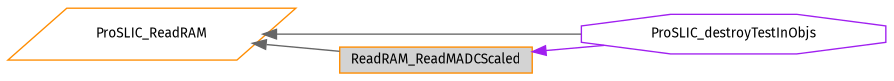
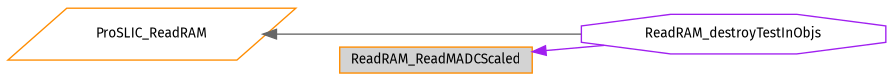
node "ProSLIC_destroyTestInObjs": label "ProSLIC_destroyTestInObjs" -> "ReadRAM_destroyTestInObjs"
edge "ReadRAM_ReadMADCScaled" -> "ProSLIC_ReadRAM": removed
